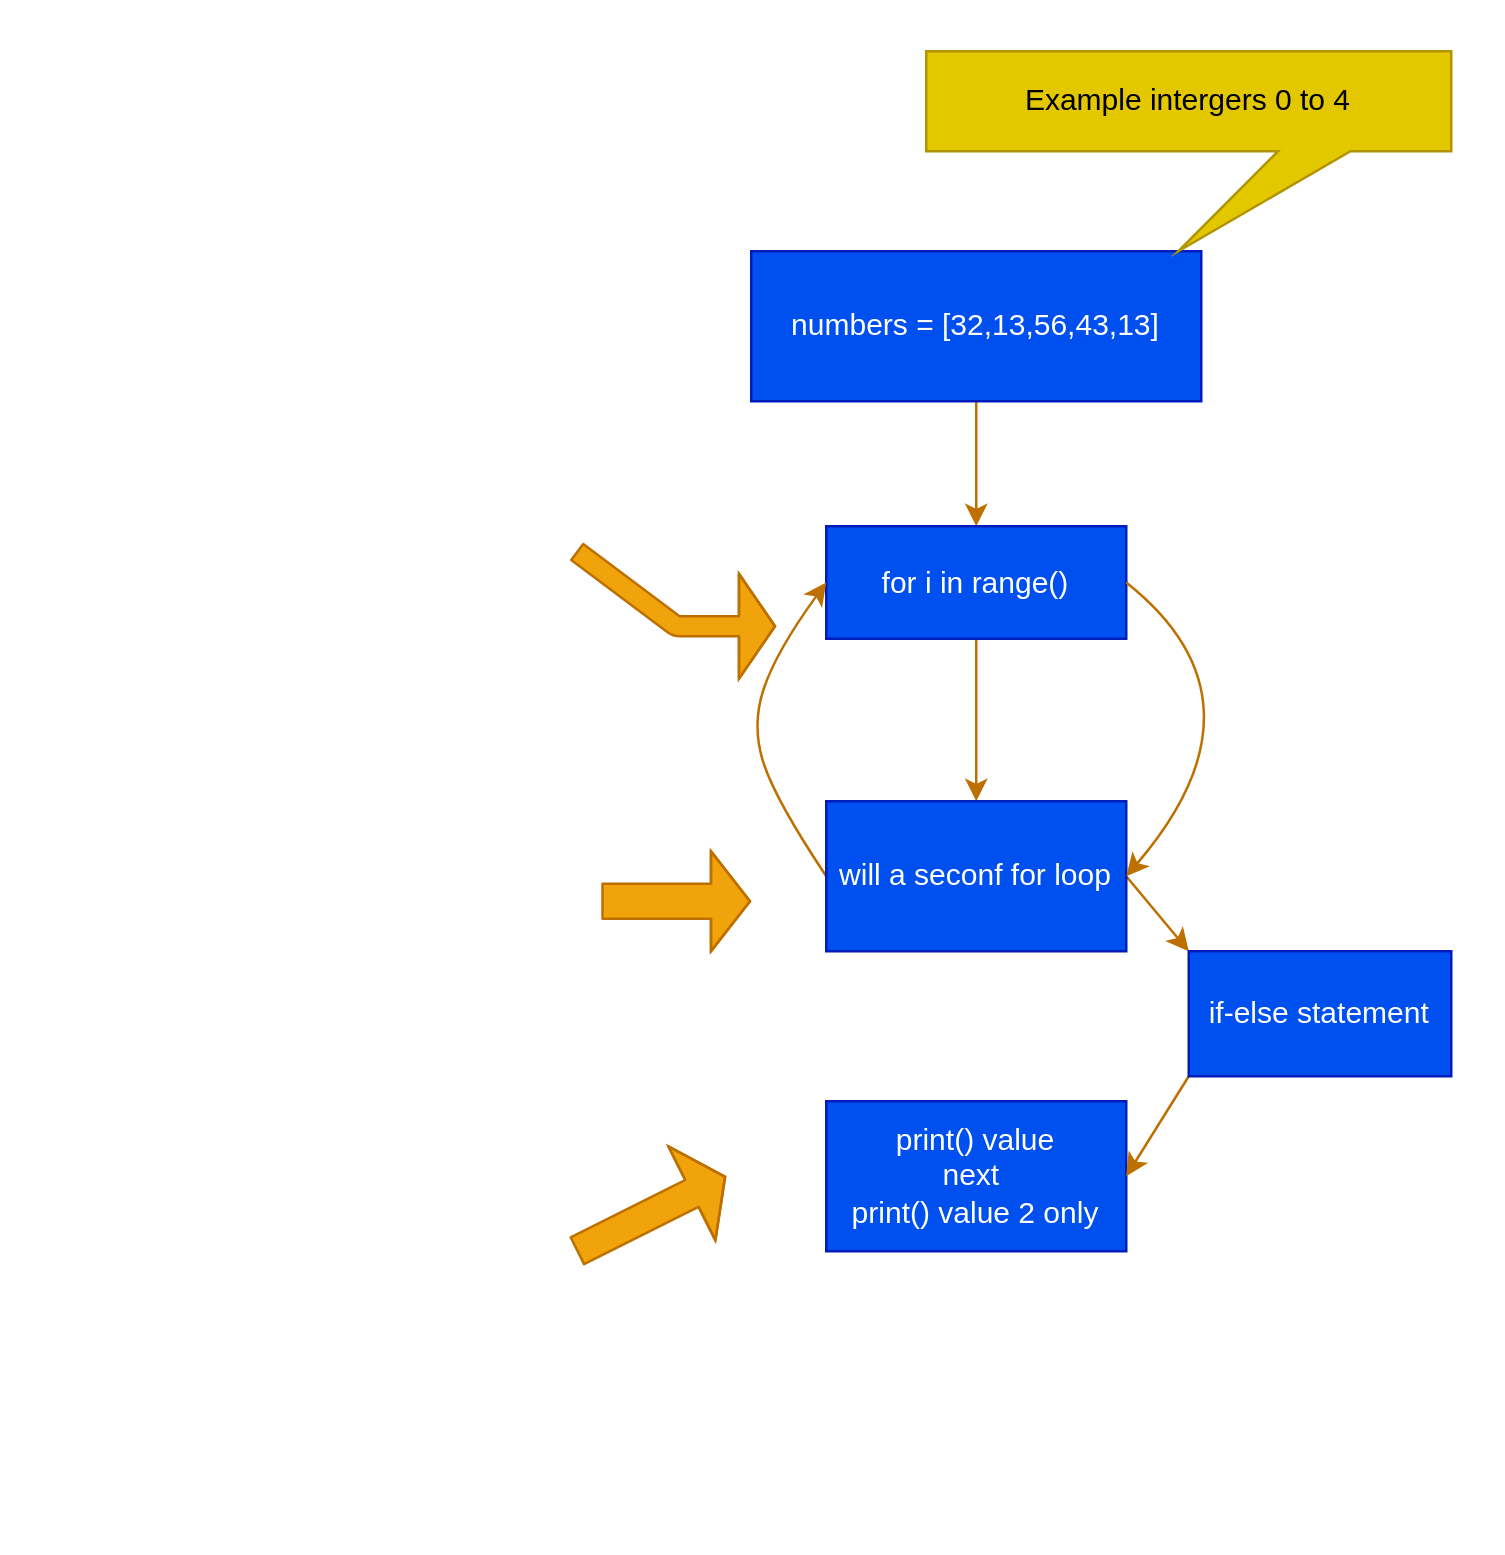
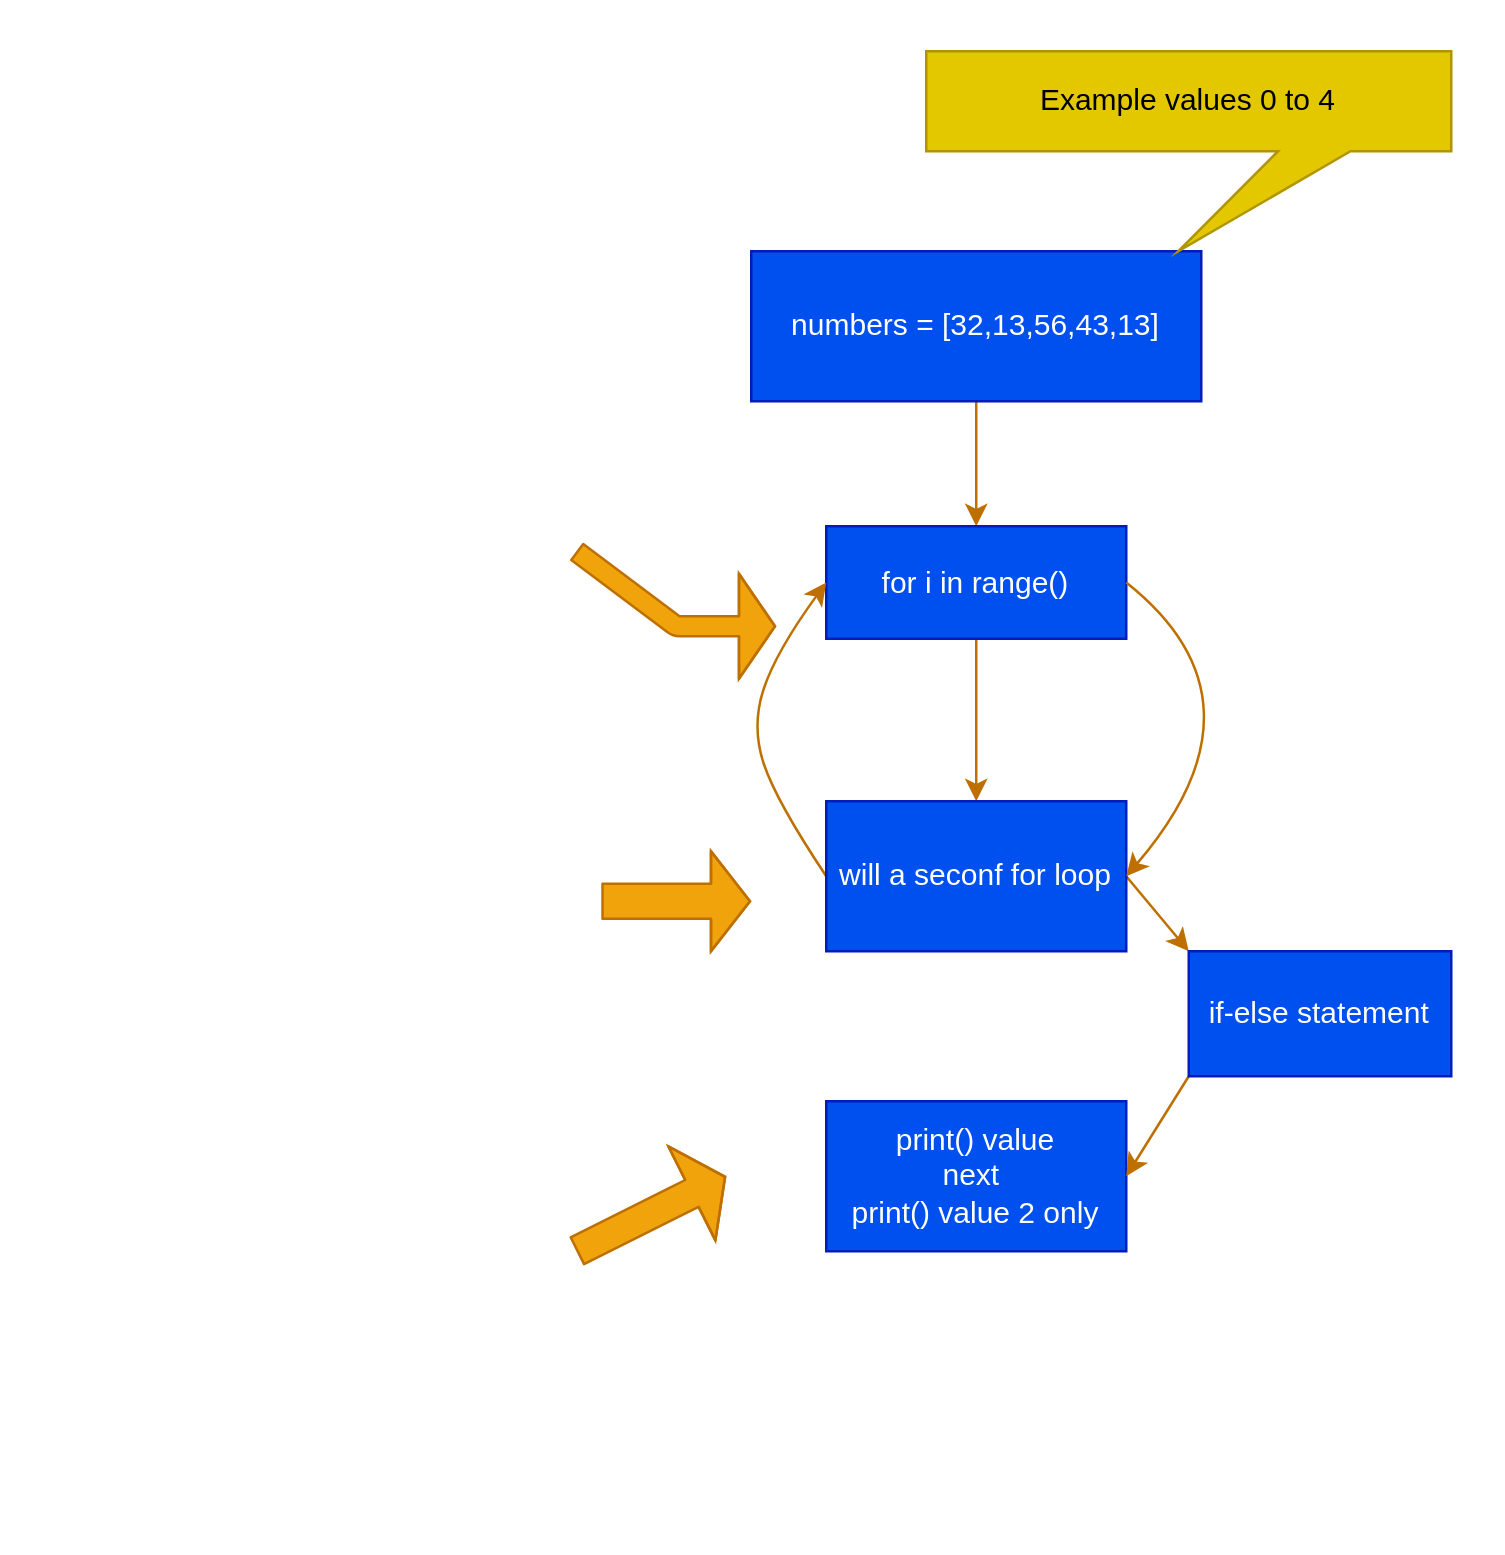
node "Example intergers 0 to 4": label "Example intergers 0 to 4" -> "Example values 0 to 4"
